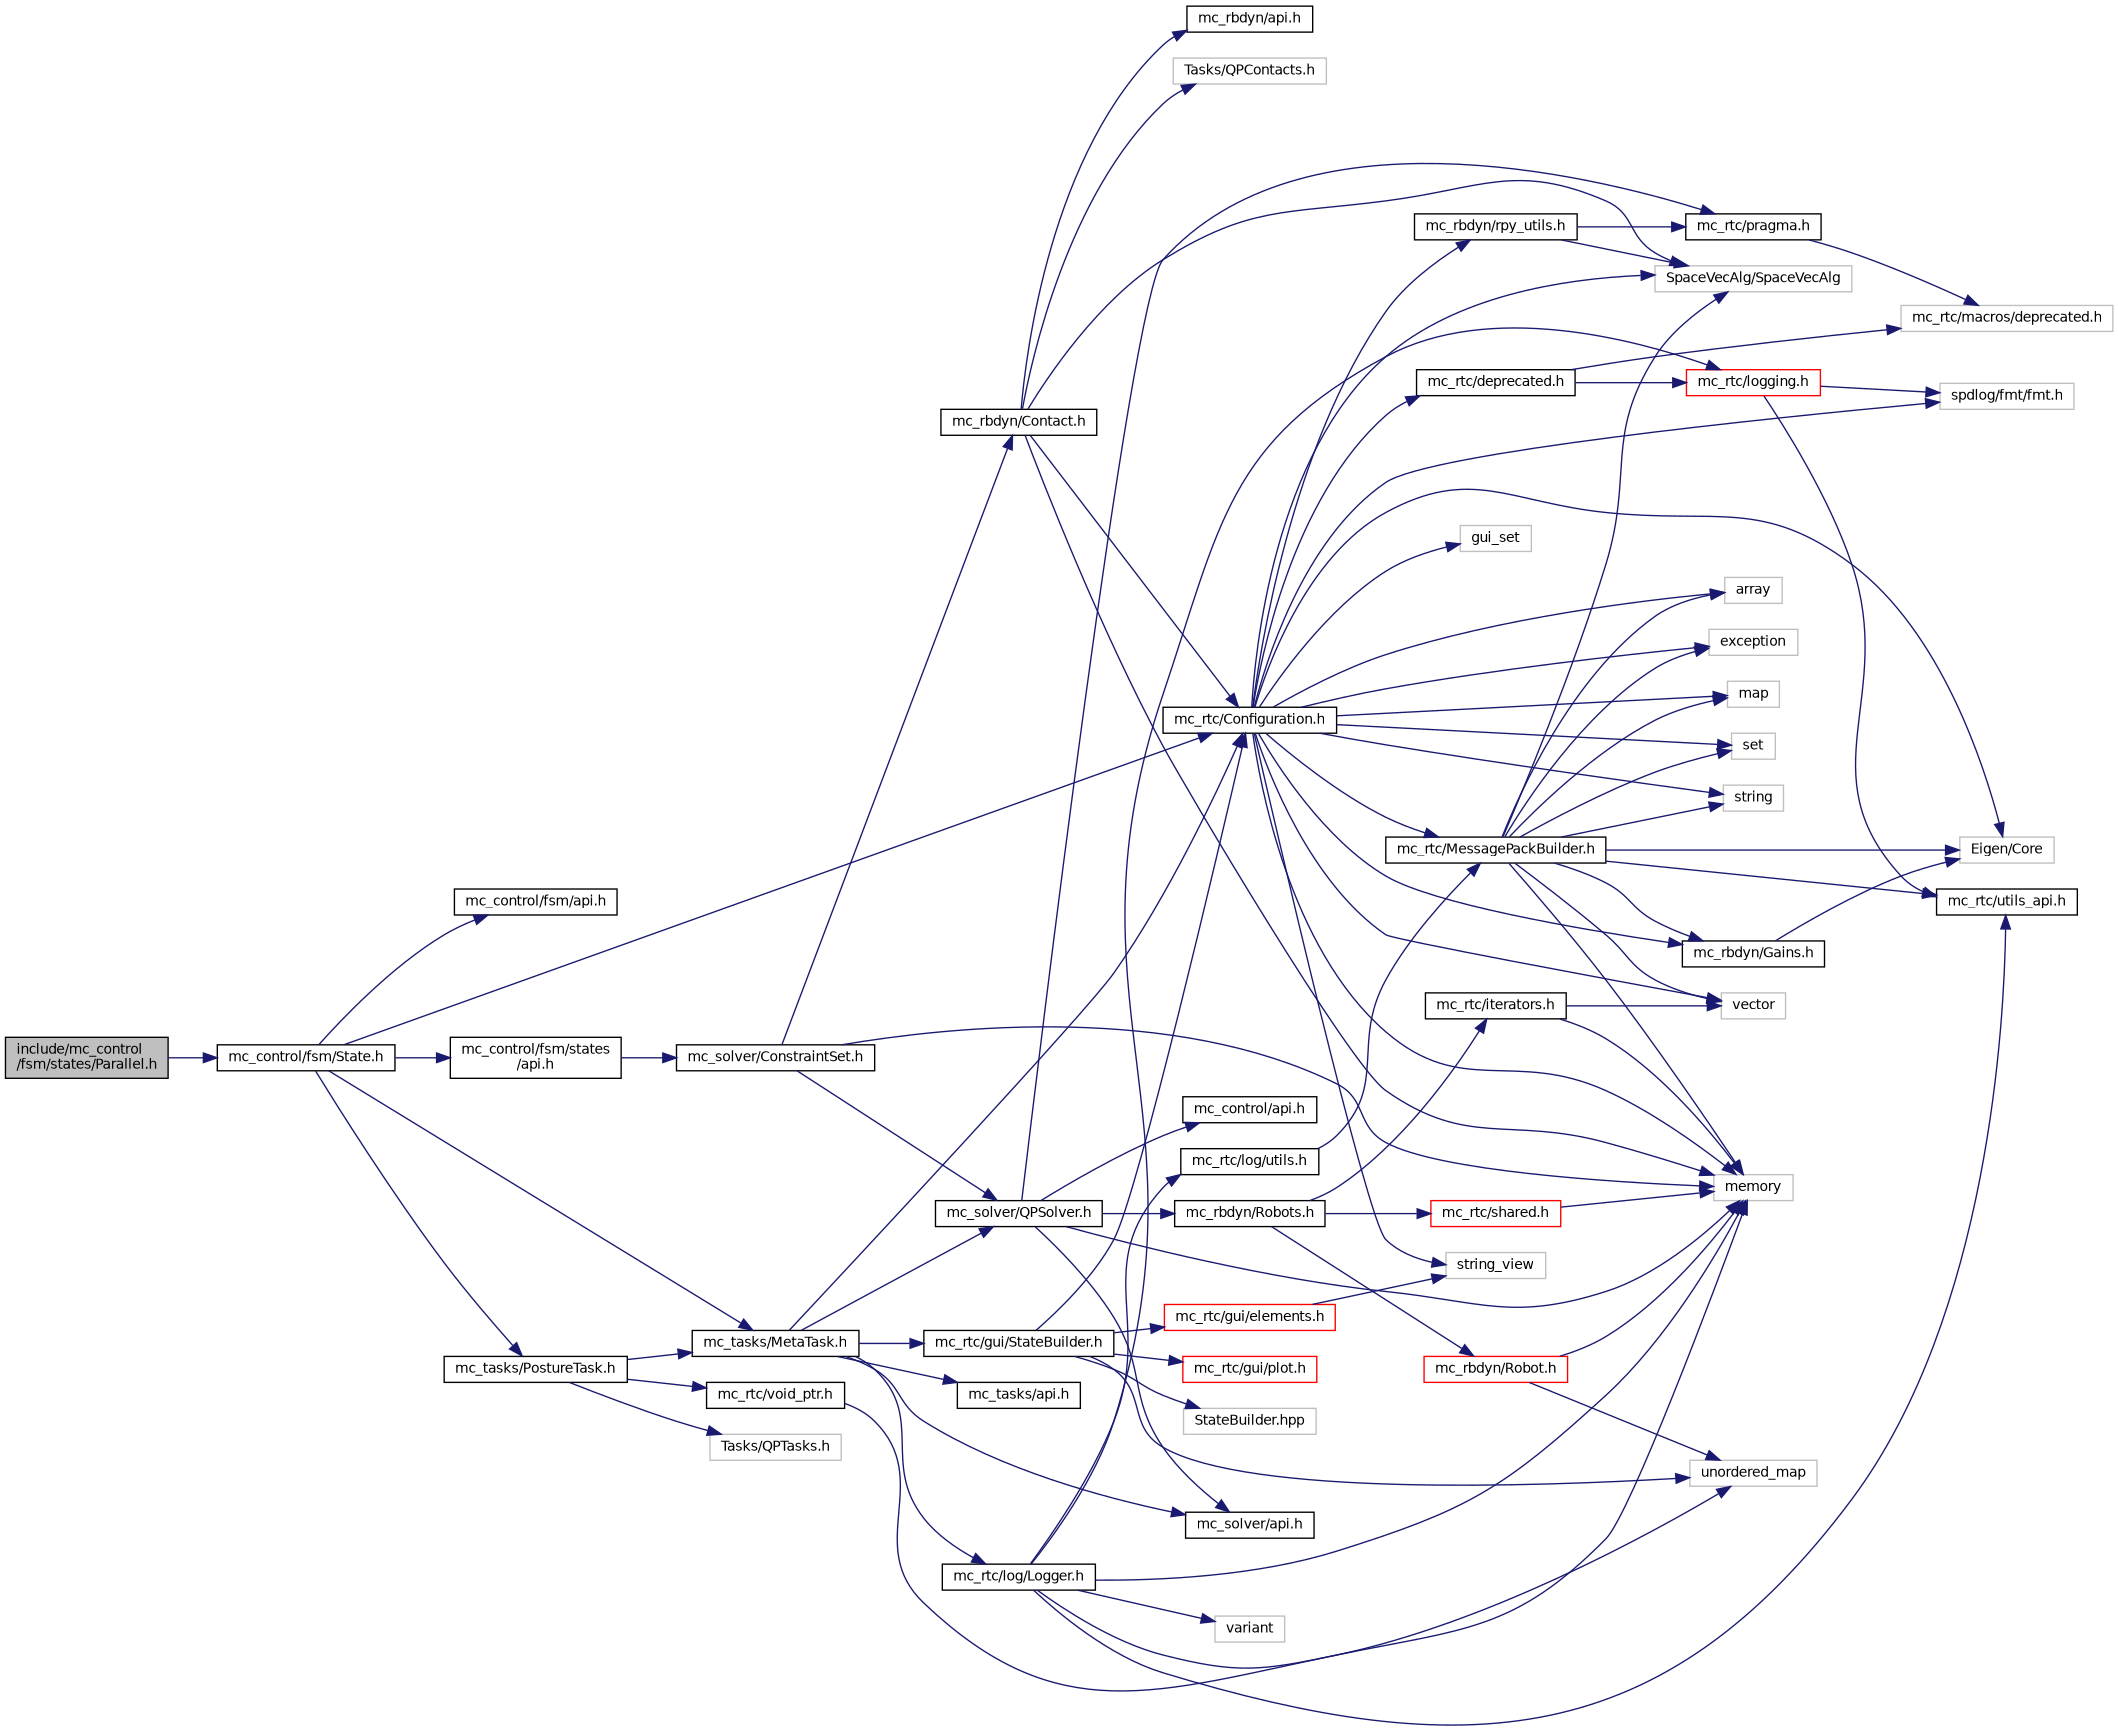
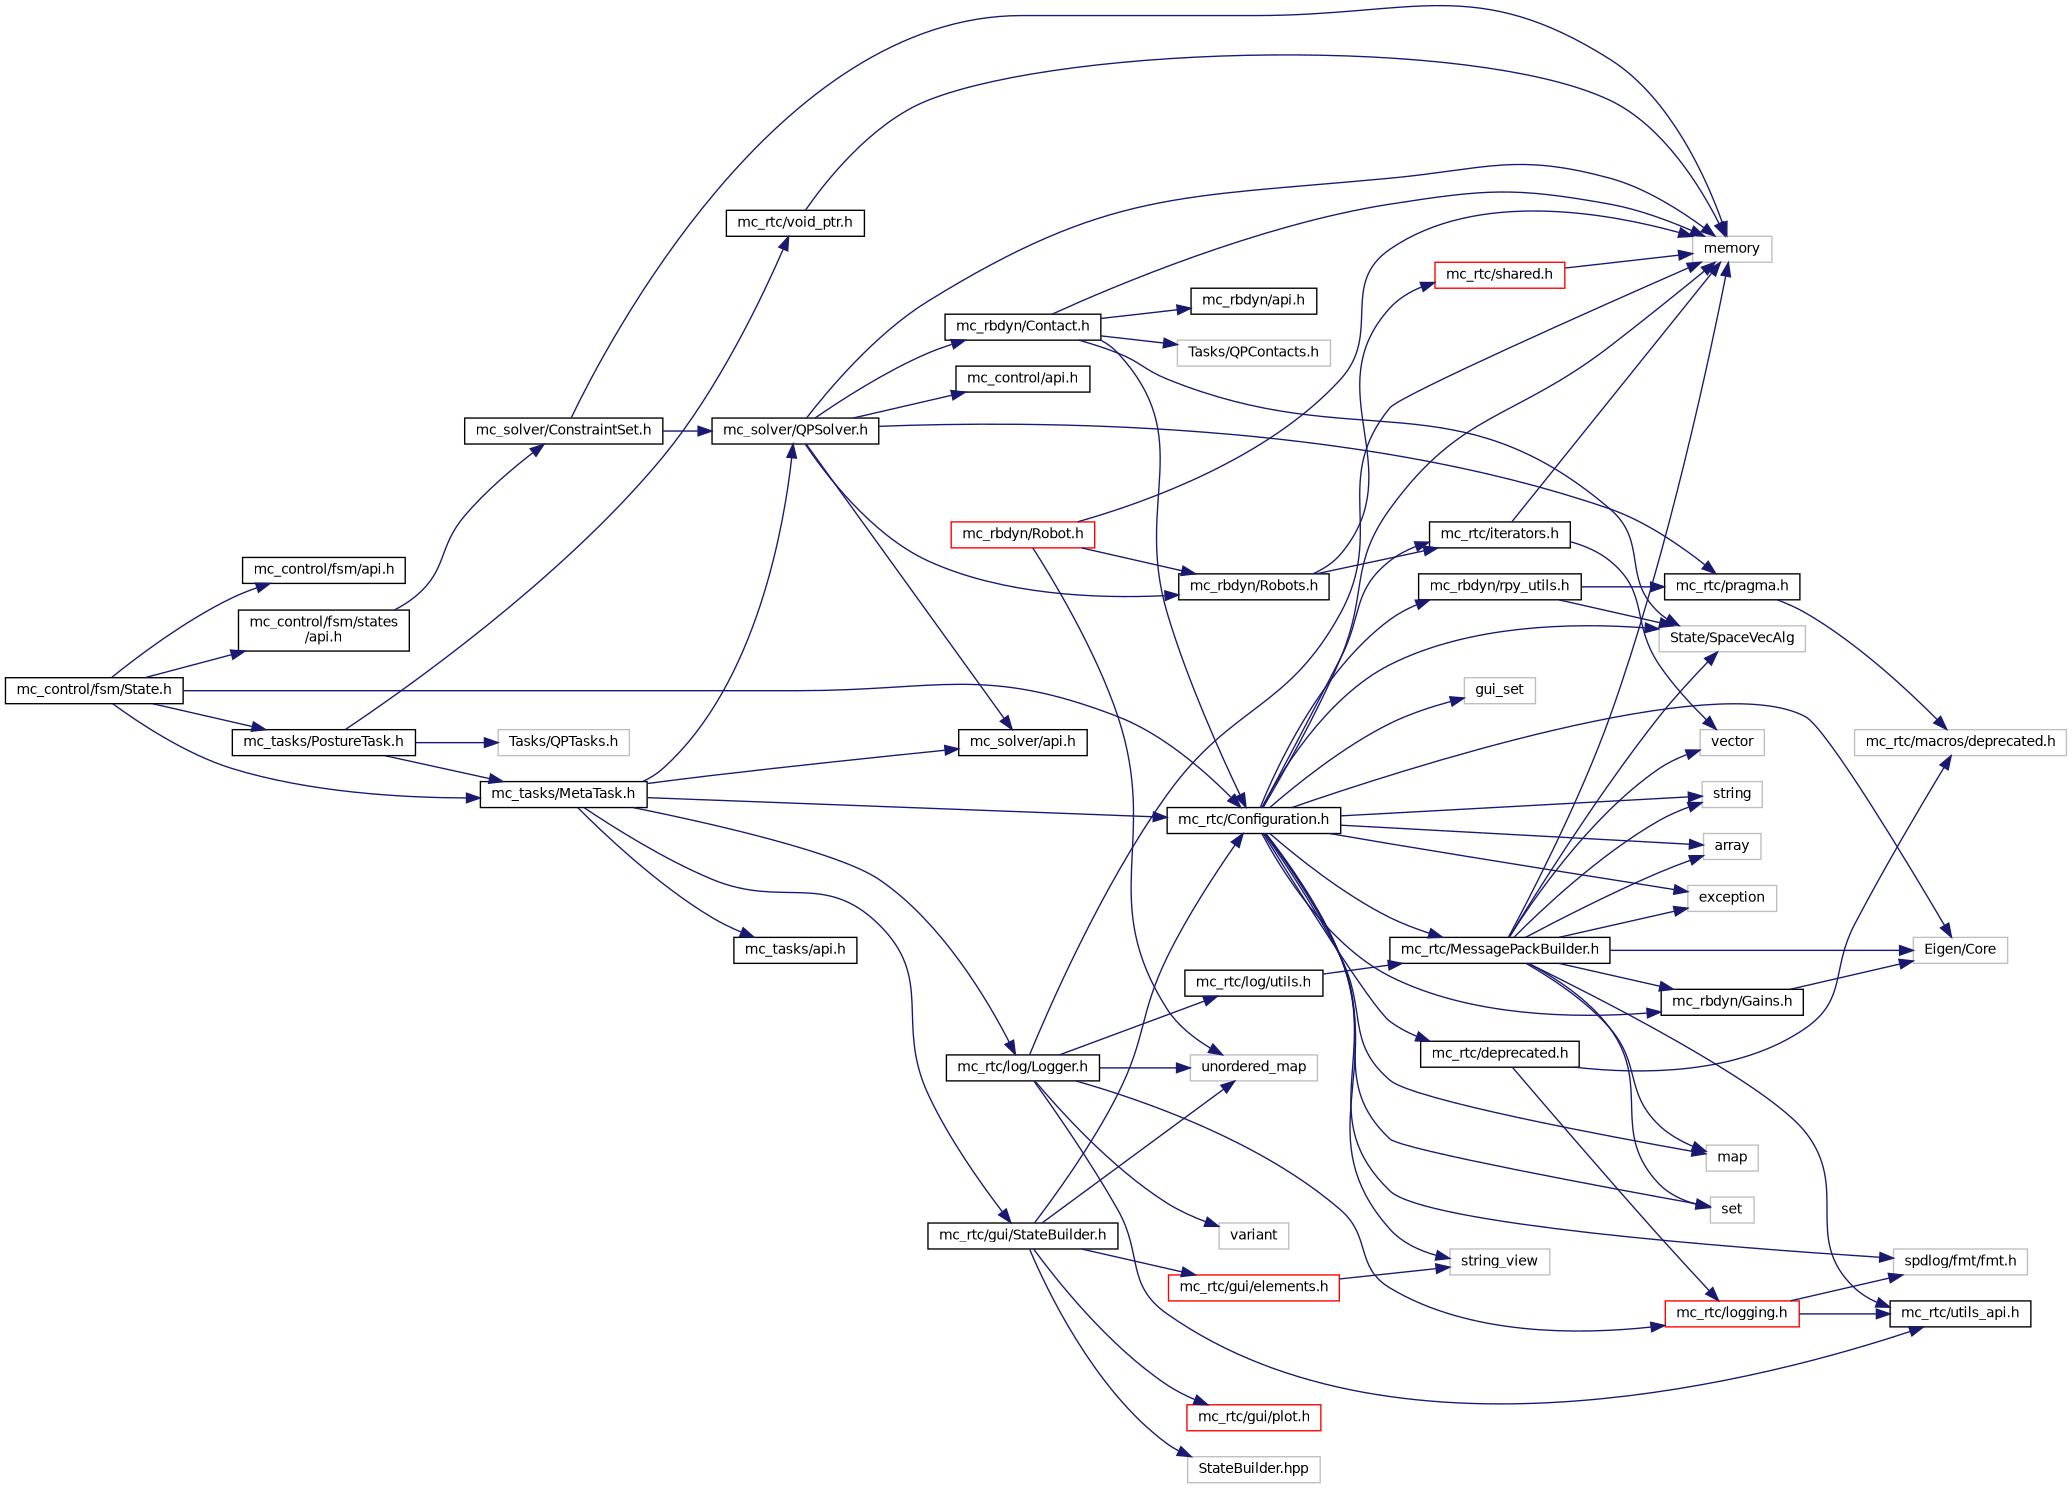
node "SpaceVecAlg/SpaceVecAlg": label "SpaceVecAlg/SpaceVecAlg" -> "State/SpaceVecAlg"
edge "mc_solver/ConstraintSet.h" -> "mc_rbdyn/Contact.h": now "mc_solver/QPSolver.h" -> "mc_rbdyn/Contact.h"
edge "mc_rtc/Configuration.h" -> "vector": now "mc_rtc/Configuration.h" -> "mc_rtc/iterators.h"
node "include/mc_control /fsm/states/Parallel.h": removed
edge "mc_rbdyn/Robots.h" -> "mc_rbdyn/Robot.h": reversed
